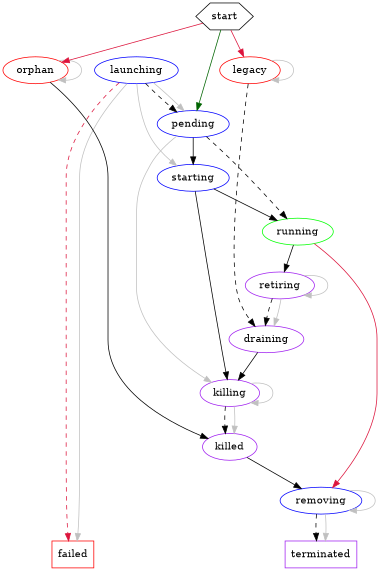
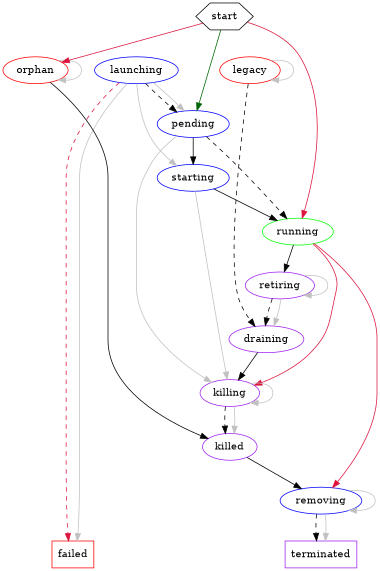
edge "start" -> "legacy": now "start" -> "running"
edge "starting" -> "killing": color black -> grey
edge "running" -> "killing": added
